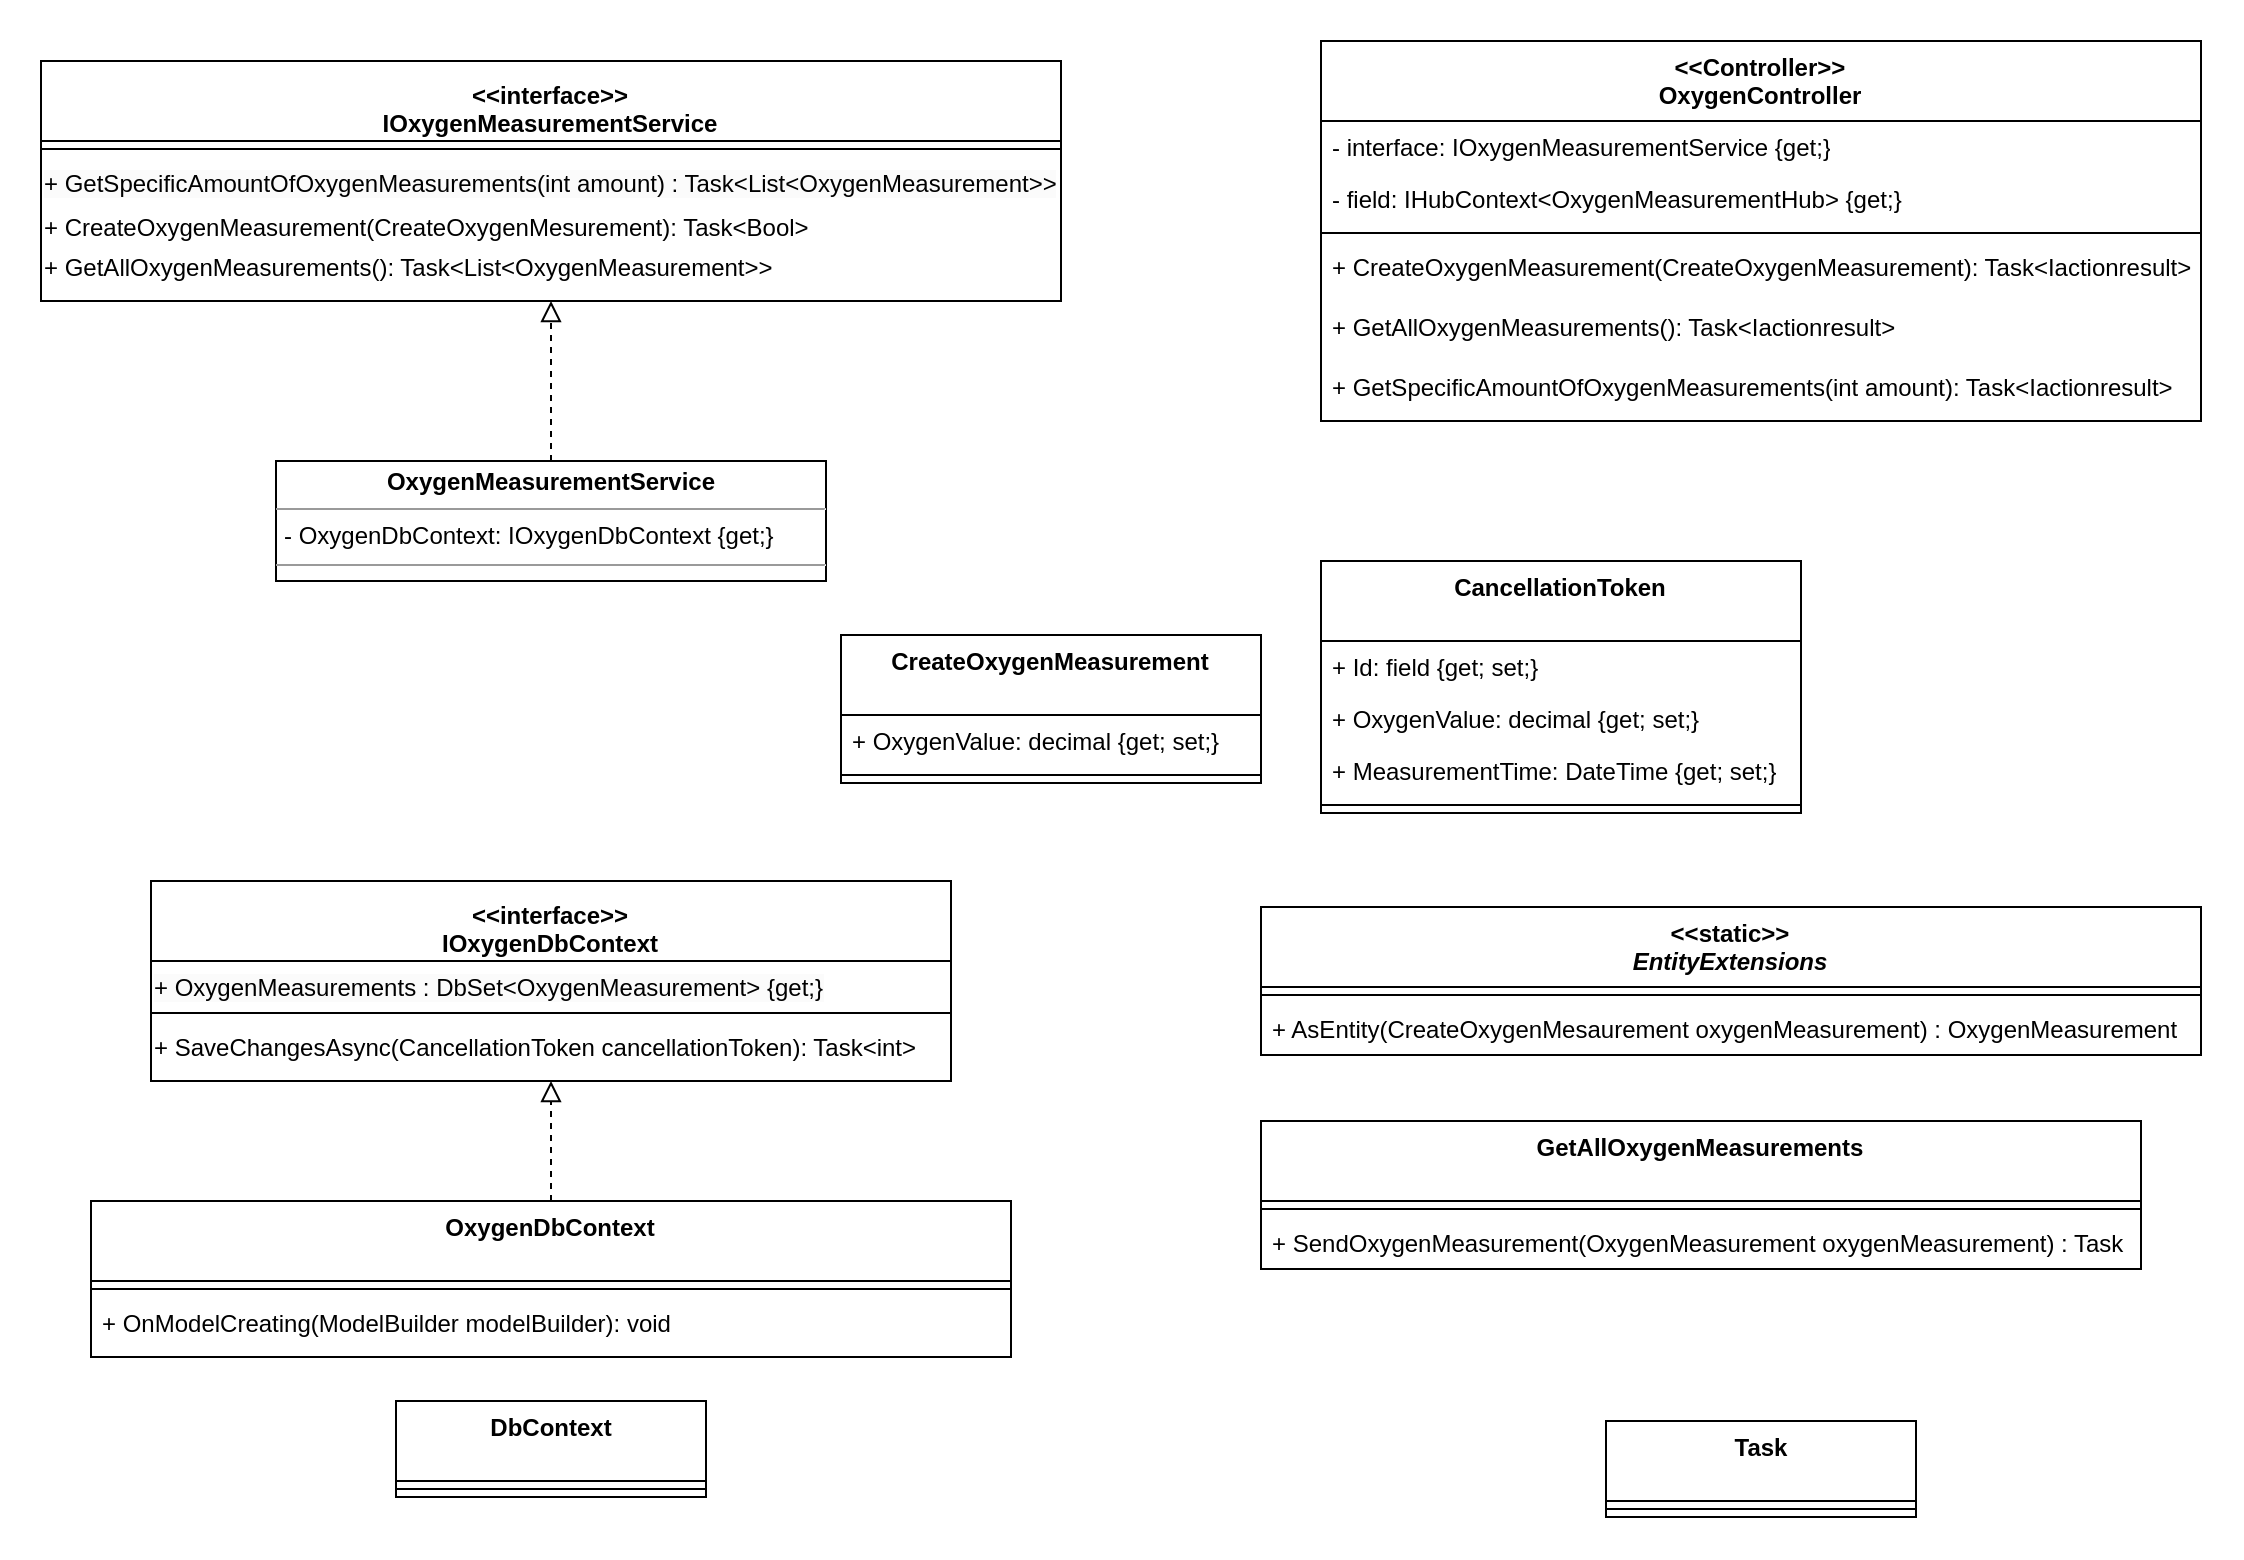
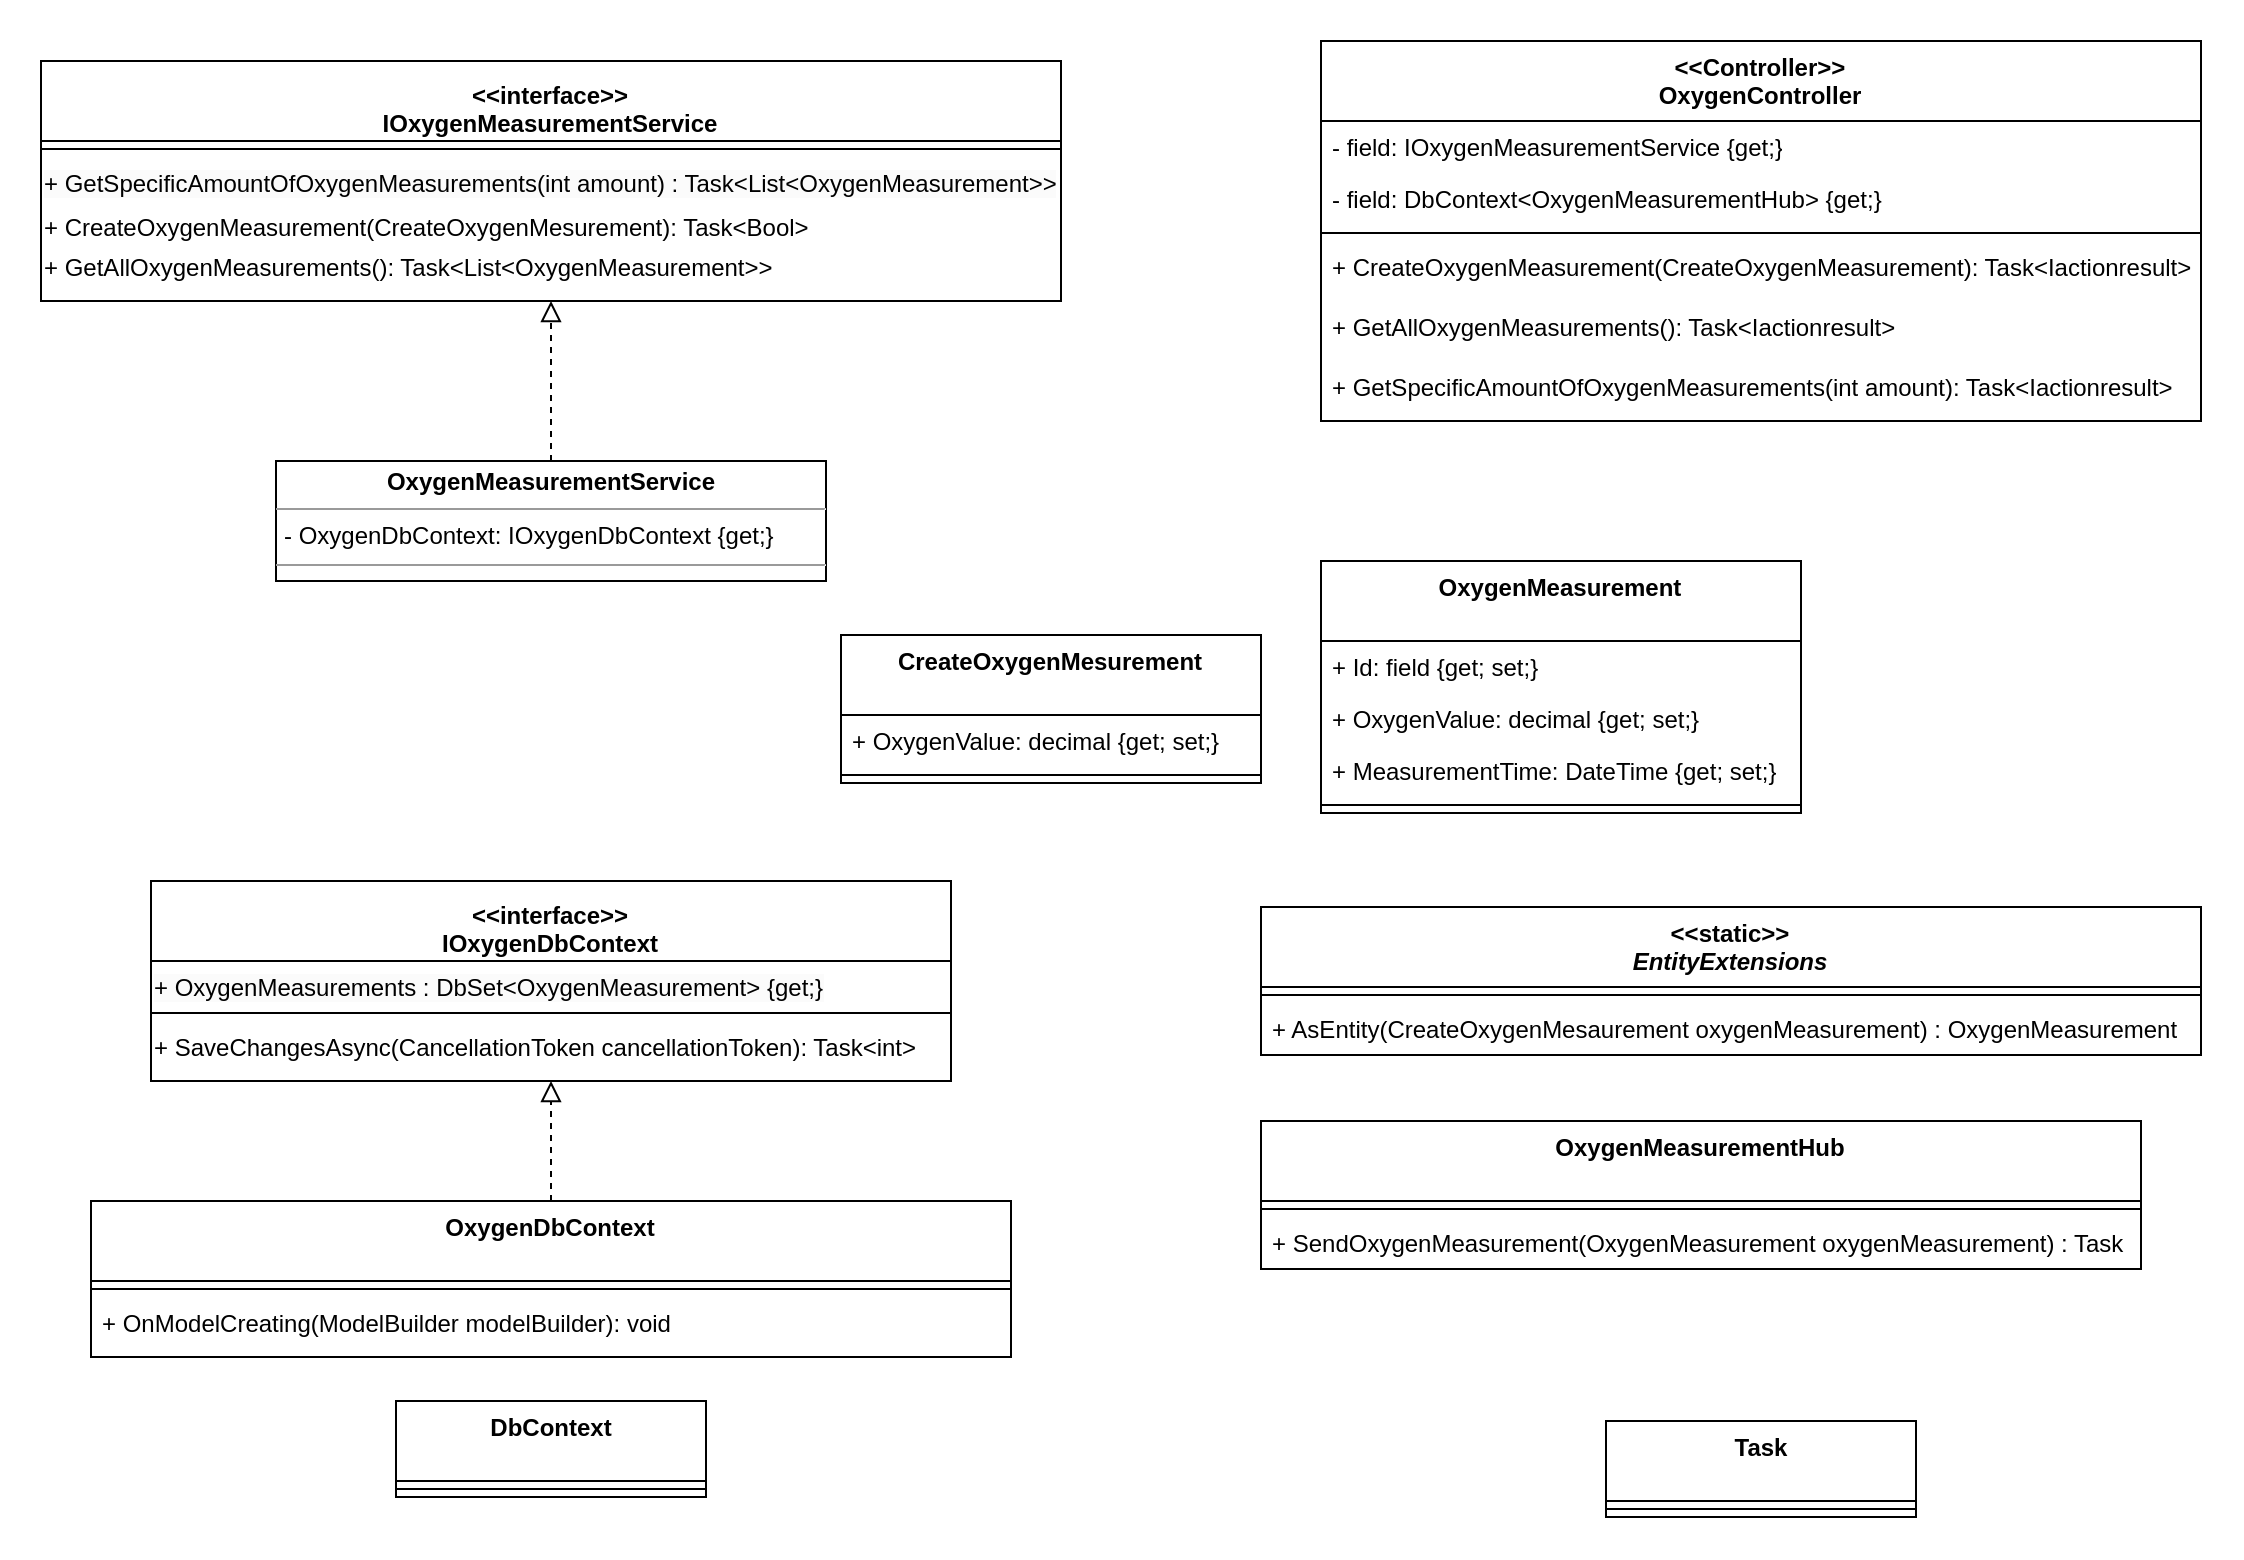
node "- interface: IOxygenMeasurementService {get;}": label "- interface: IOxygenMeasurementService {get;}" -> "- field: IOxygenMeasurementService {get;}"
node "- field: IHubContext<OxygenMeasurementHub> {get;}": label "- field: IHubContext<OxygenMeasurementHub> {get;}" -> "- field: DbContext<OxygenMeasurementHub> {get;}"
node "CancellationToken": label "CancellationToken" -> "OxygenMeasurement"
node "CreateOxygenMeasurement": label "CreateOxygenMeasurement" -> "CreateOxygenMesurement"
node "GetAllOxygenMeasurements": label "GetAllOxygenMeasurements" -> "OxygenMeasurementHub"
